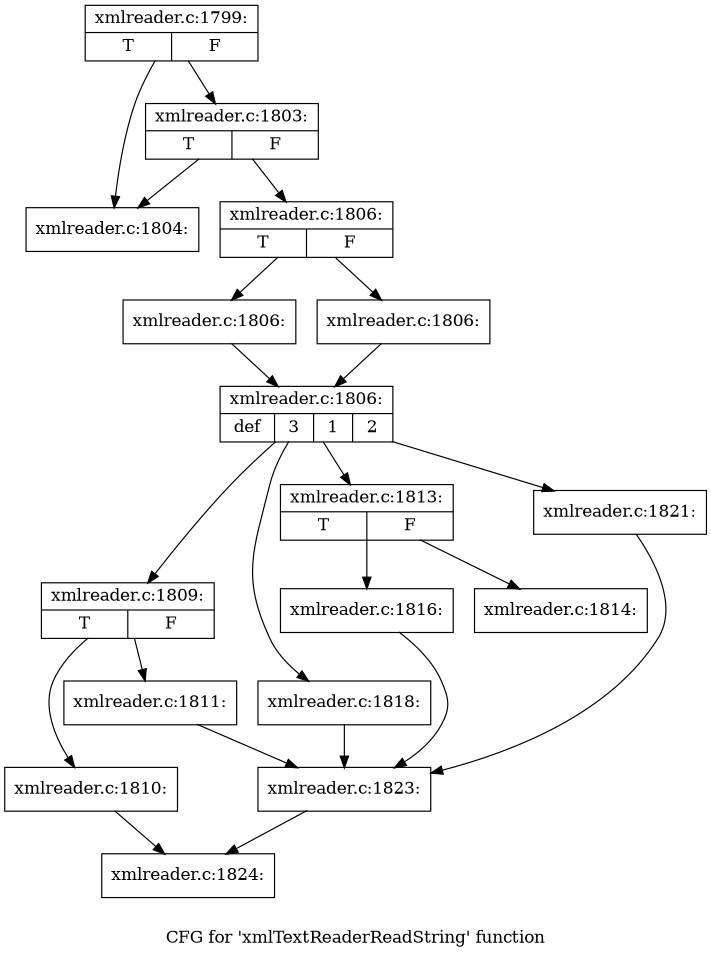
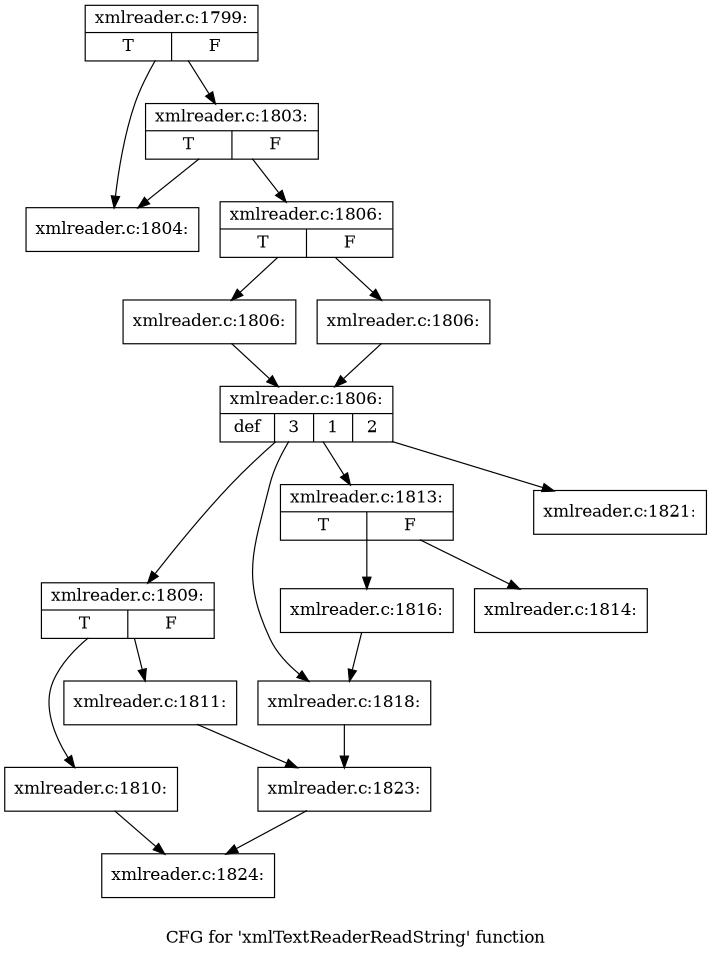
edge "xmlreader.c:1821:" -> "xmlreader.c:1823:": removed
edge "xmlreader.c:1816:" -> "xmlreader.c:1823:": now "xmlreader.c:1816:" -> "xmlreader.c:1818:"
